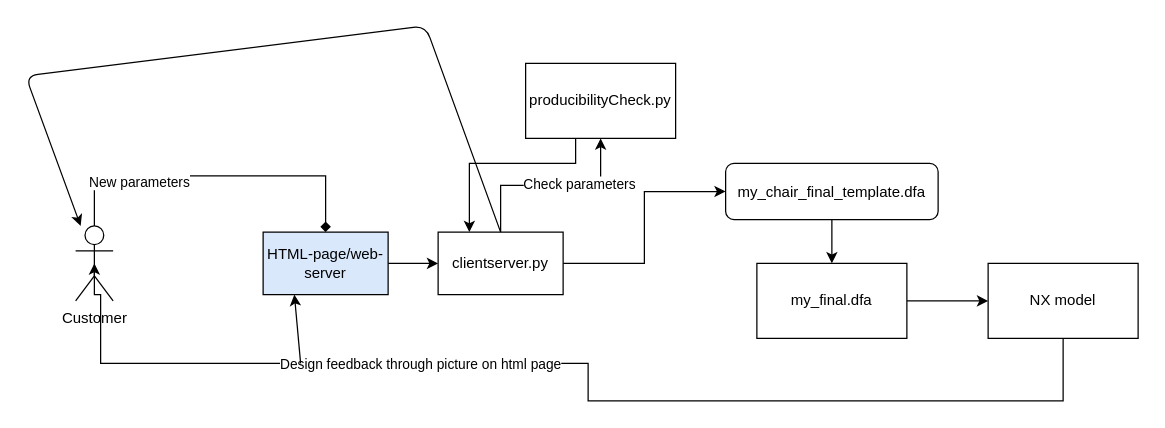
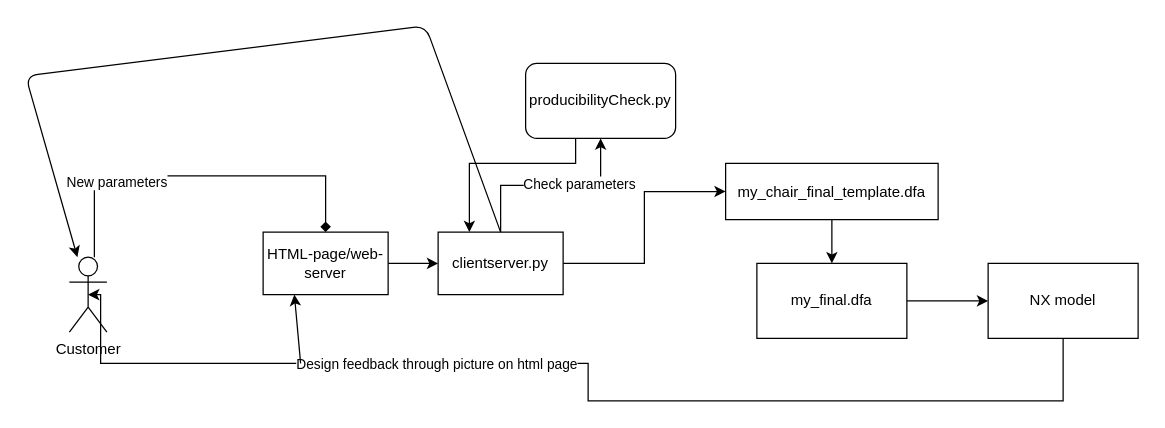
node "producibilityCheck.py": shape rectangle -> rounded rectangle
node "my_chair_final_template.dfa": shape rounded rectangle -> rectangle
node "Customer": moved (94, 263) -> (88, 294)
node "HTML-page/web-server": fillcolor #dae8fc -> #ffffff
